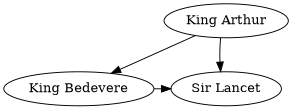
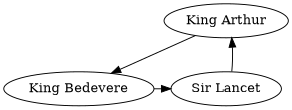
edge "King Arthur" -> "Sir Lancet": reversed
